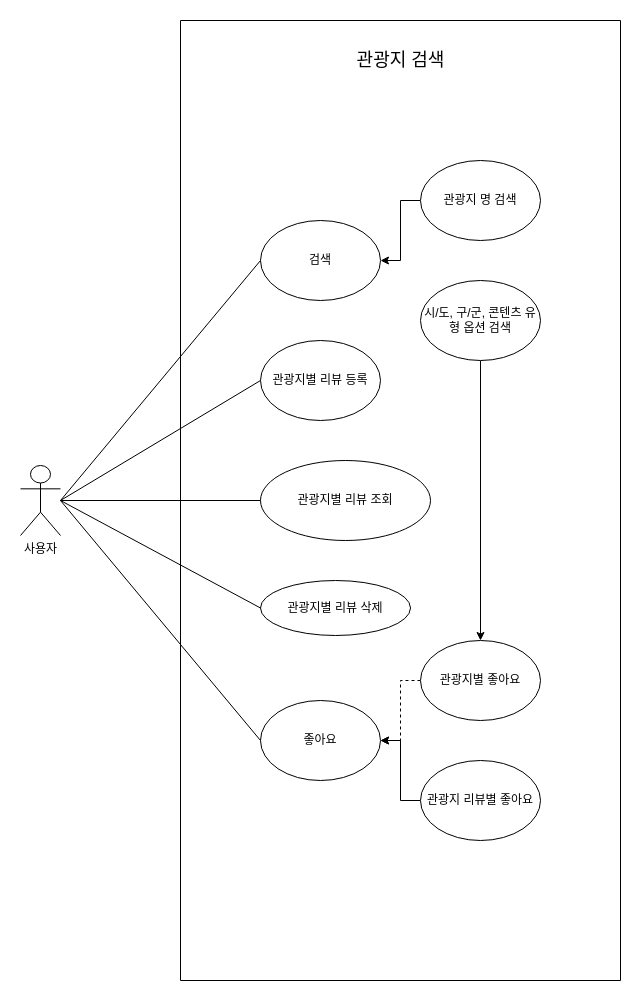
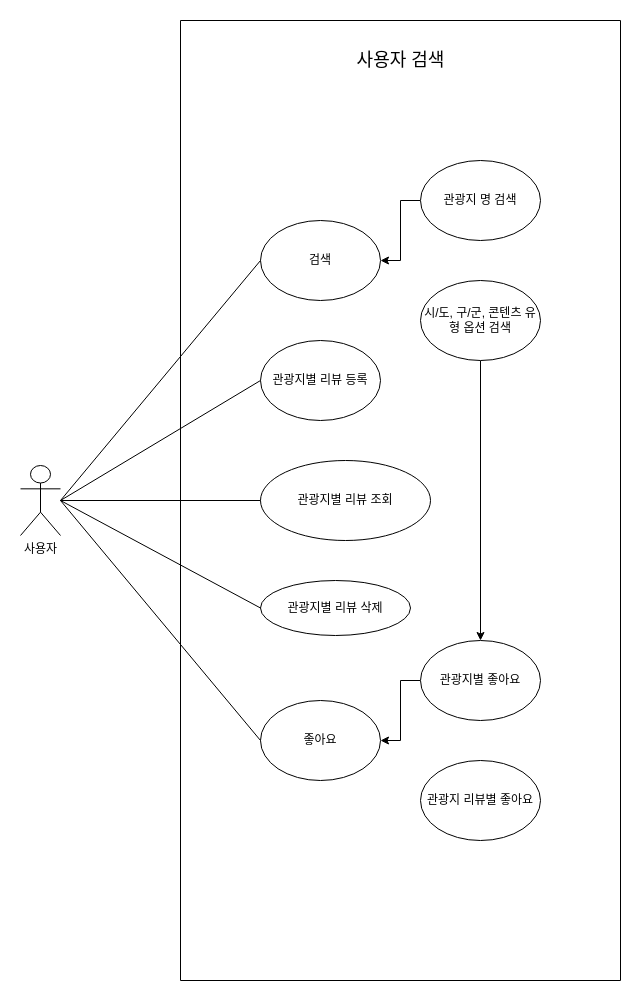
node "관광지 검색": label "관광지 검색" -> "사용자 검색"
edge "관광지별 좋아요" -> "좋아요": style dashed -> solid
edge "관광지 리뷰별 좋아요" -> "좋아요": removed
